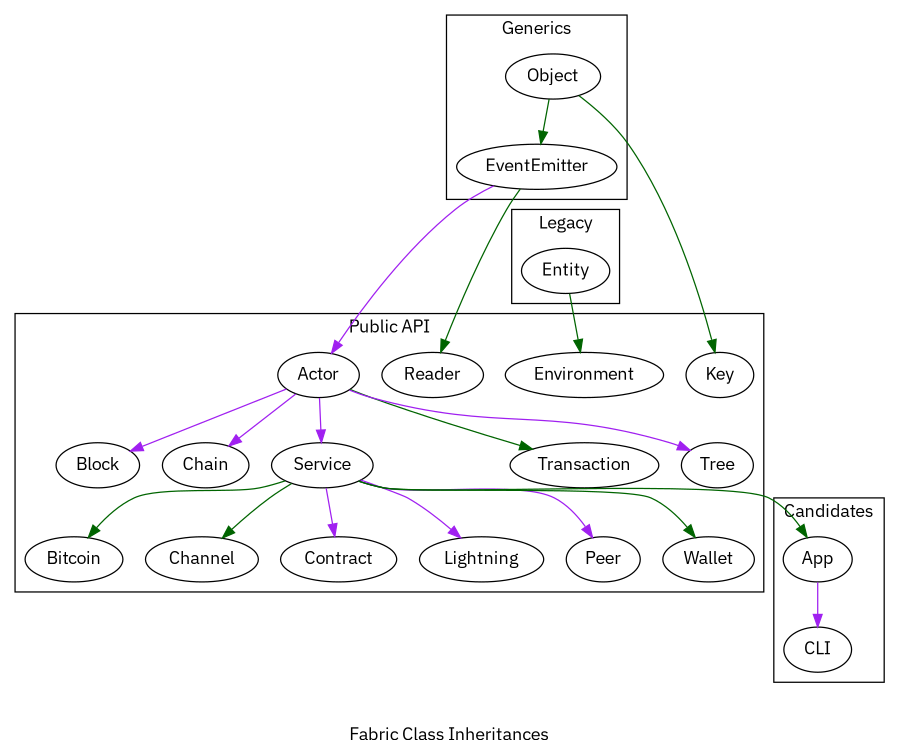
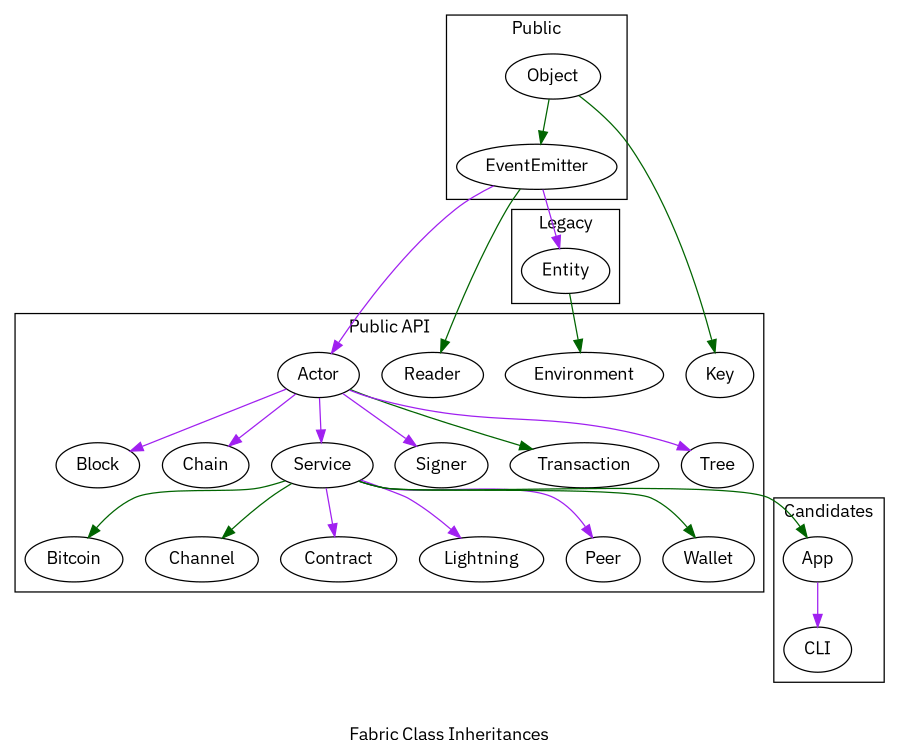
cluster "Generics": label "Generics" -> "Public"
edge "EventEmitter" -> "Entity": added
node "Signer": added
